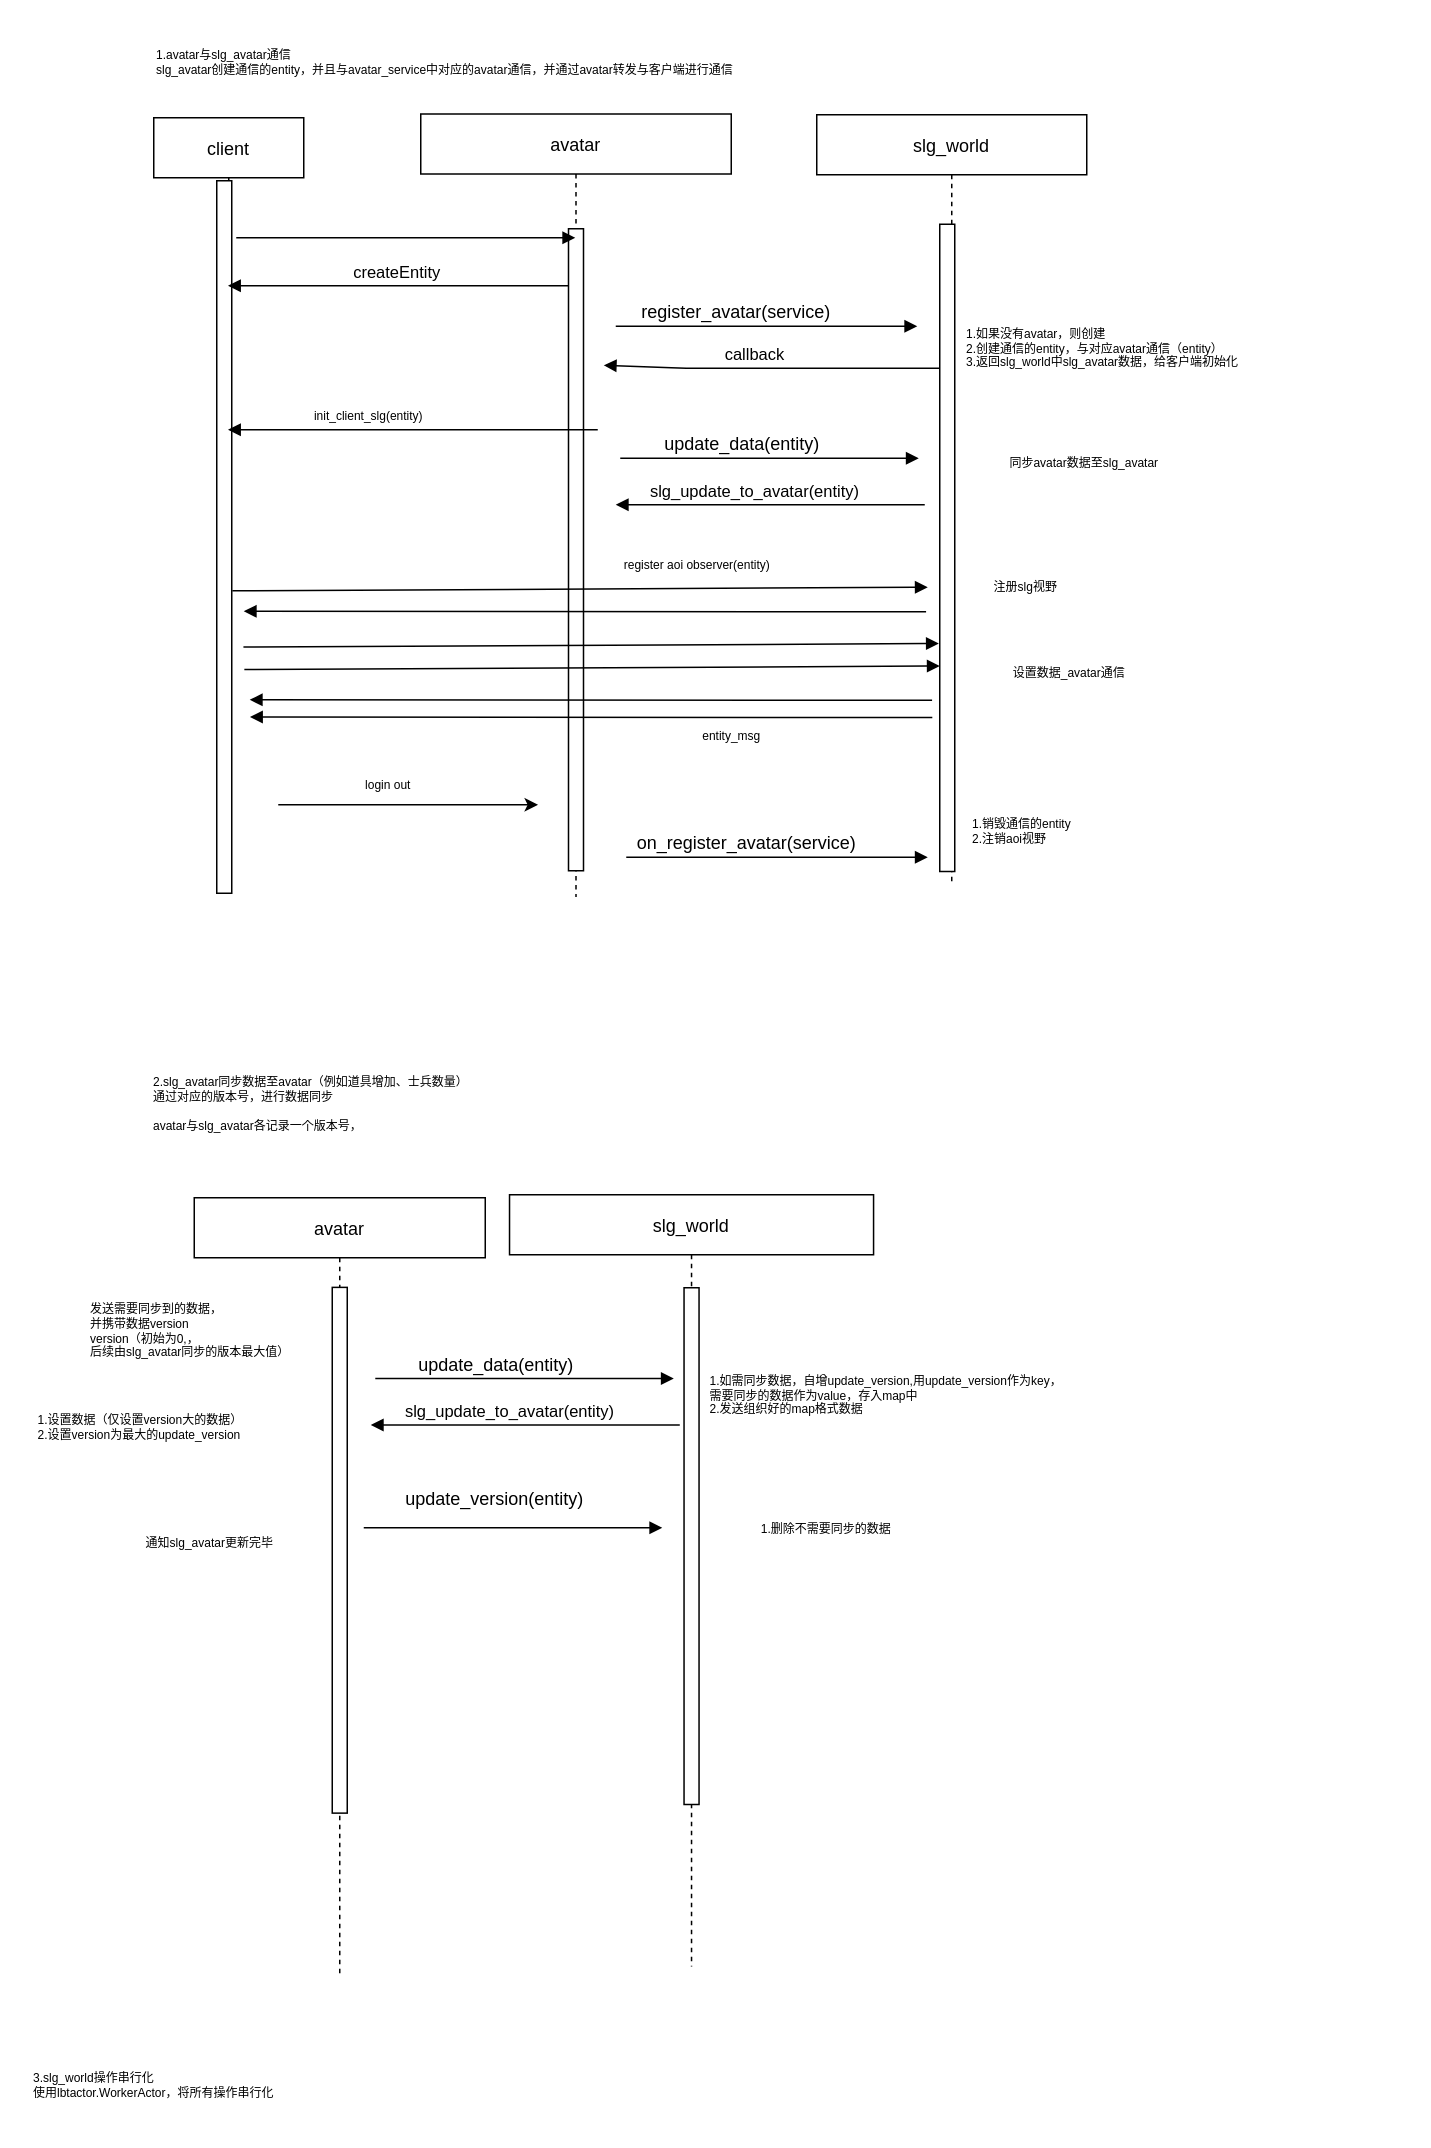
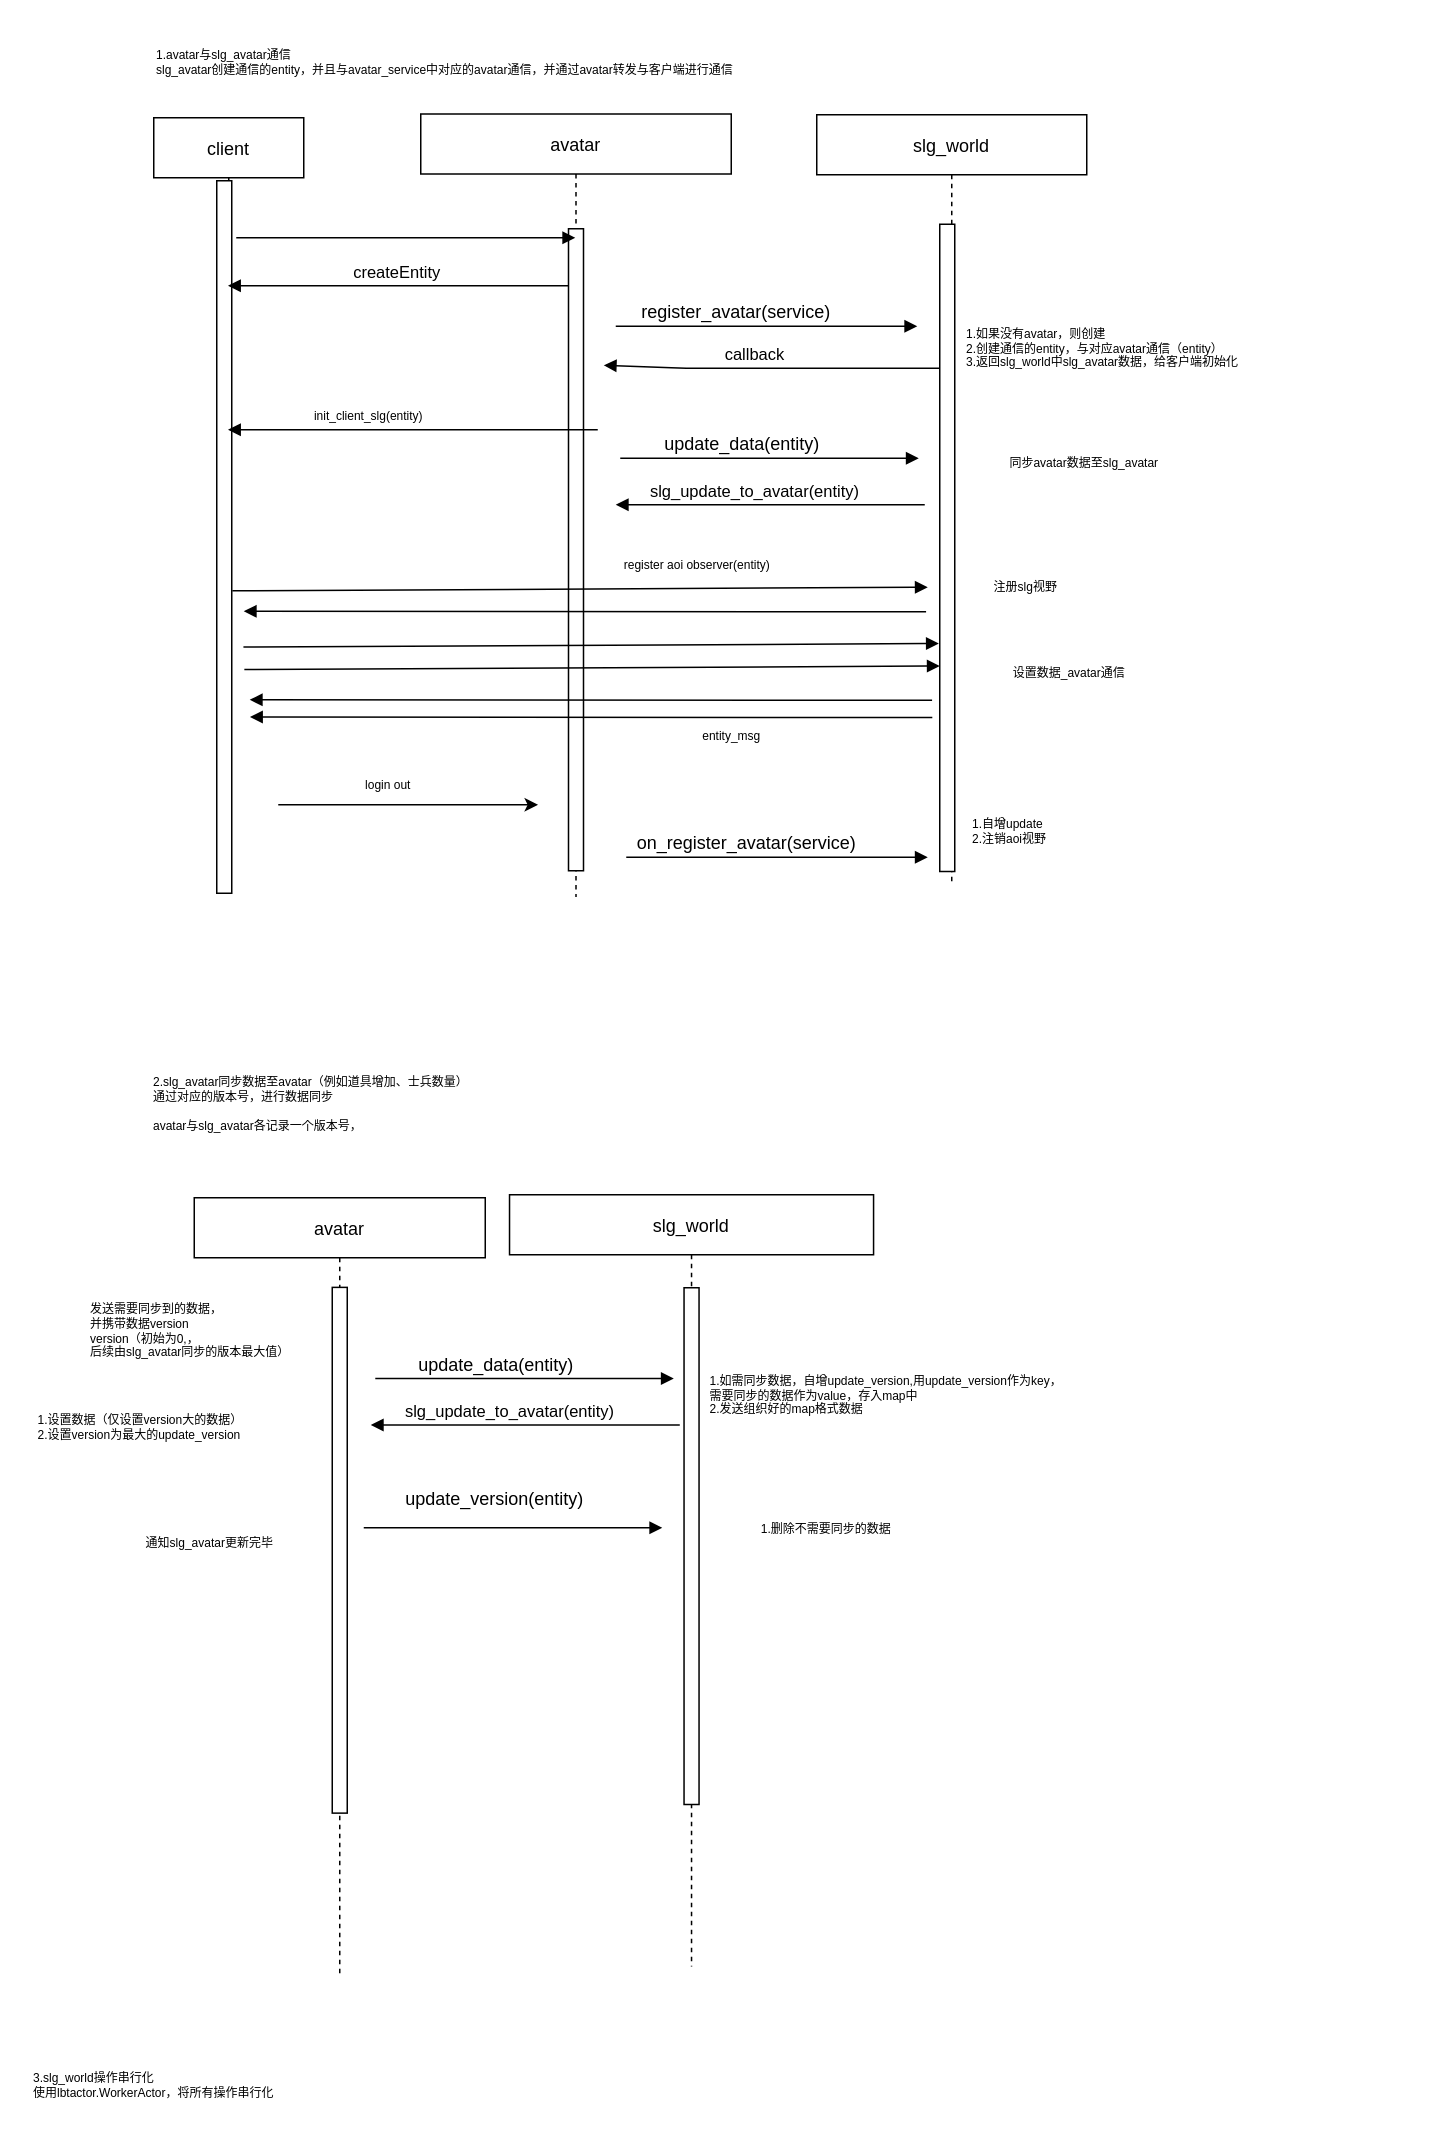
node "1.销毁通信的entity 2.注销aoi视野": label "1.销毁通信的entity 2.注销aoi视野" -> "1.自增update 2.注销aoi视野"
